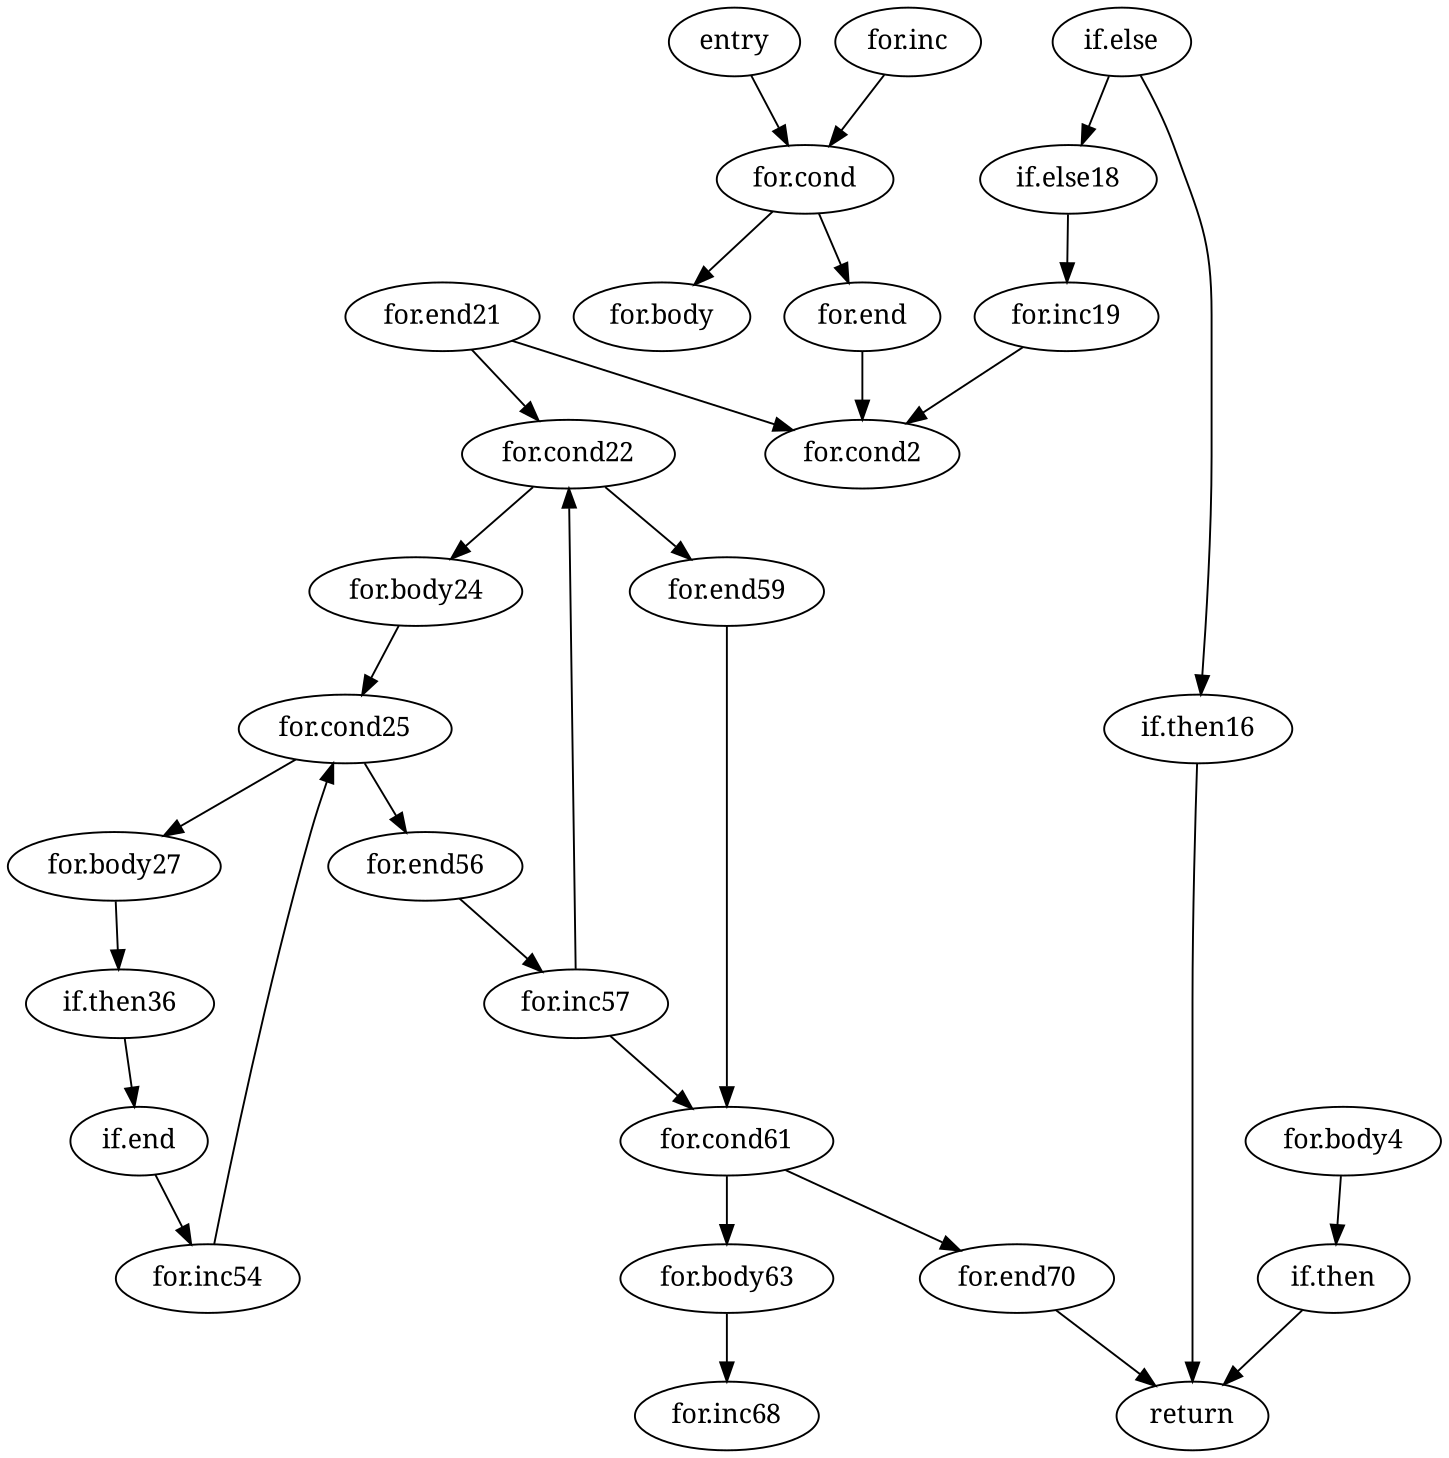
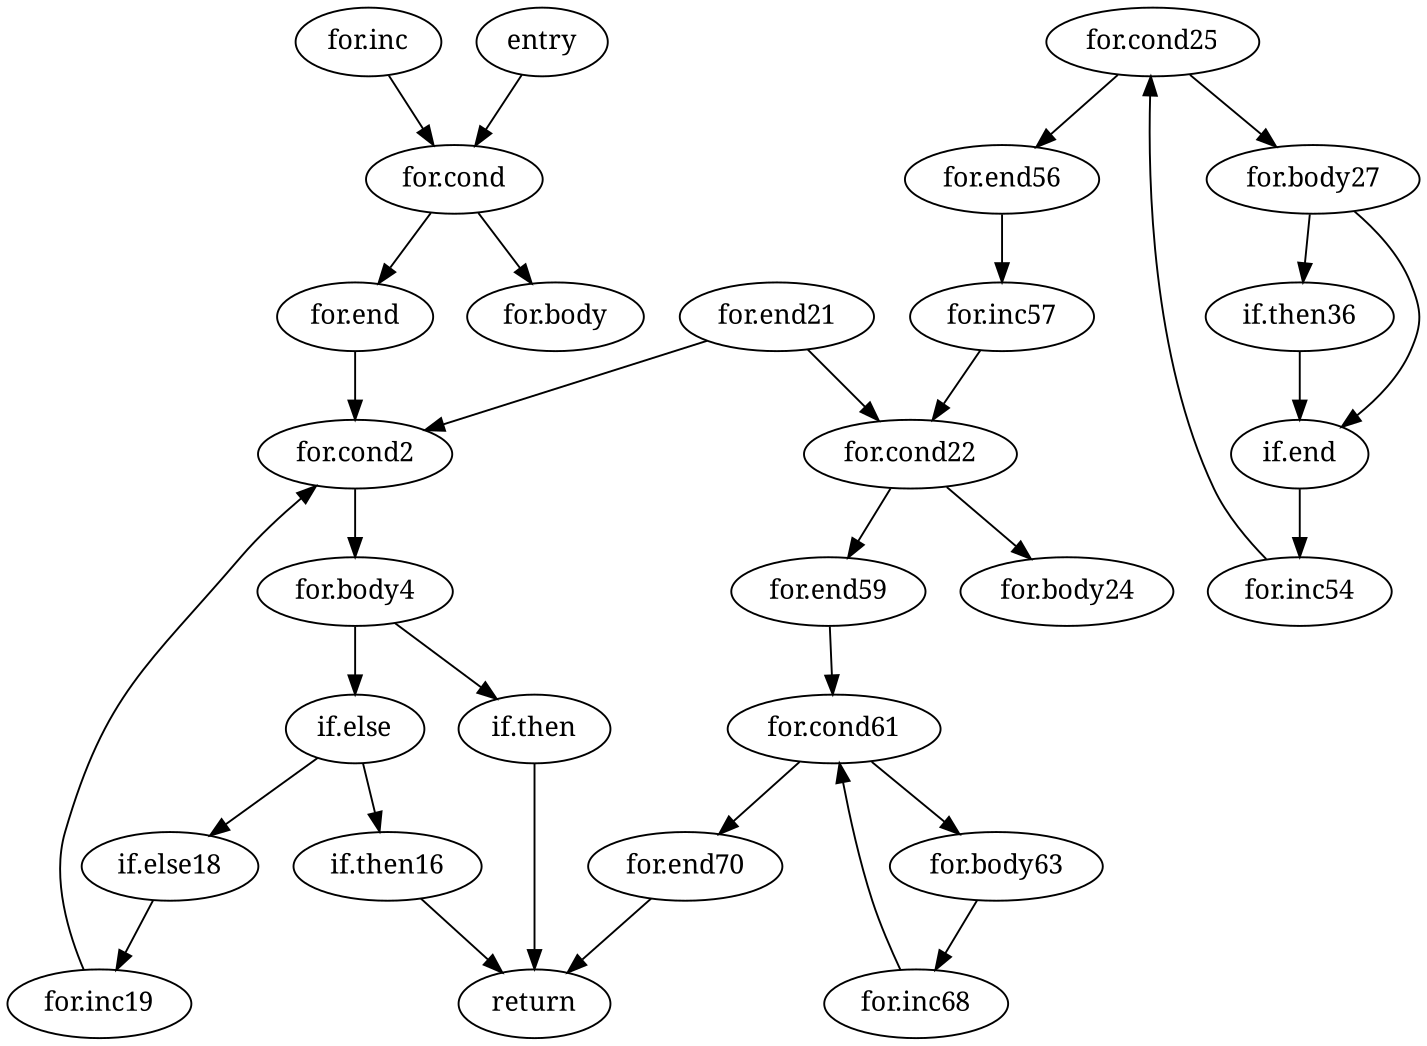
edge "for.body27" -> "if.end": added
edge "for.cond2" -> "for.body4": added
edge "for.body4" -> "if.else": added
edge "for.body24" -> "for.cond25": removed
edge "for.inc57" -> "for.cond61": now "for.inc68" -> "for.cond61"
